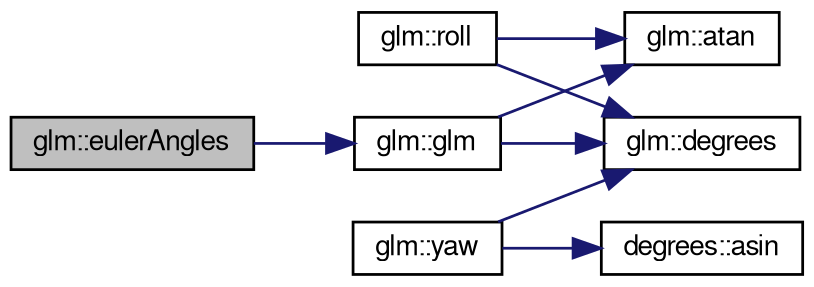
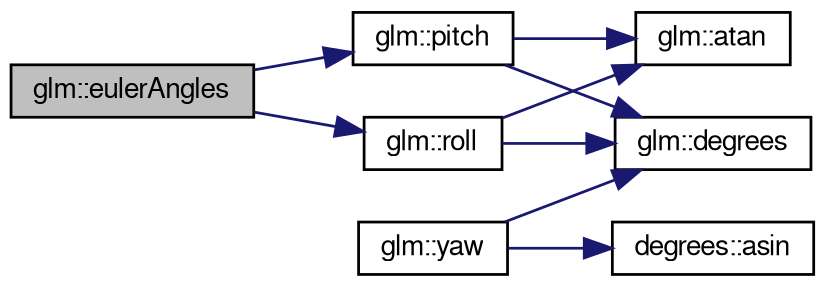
edge "glm::eulerAngles" -> "glm::roll": added
node "glm::glm": label "glm::glm" -> "glm::pitch"
